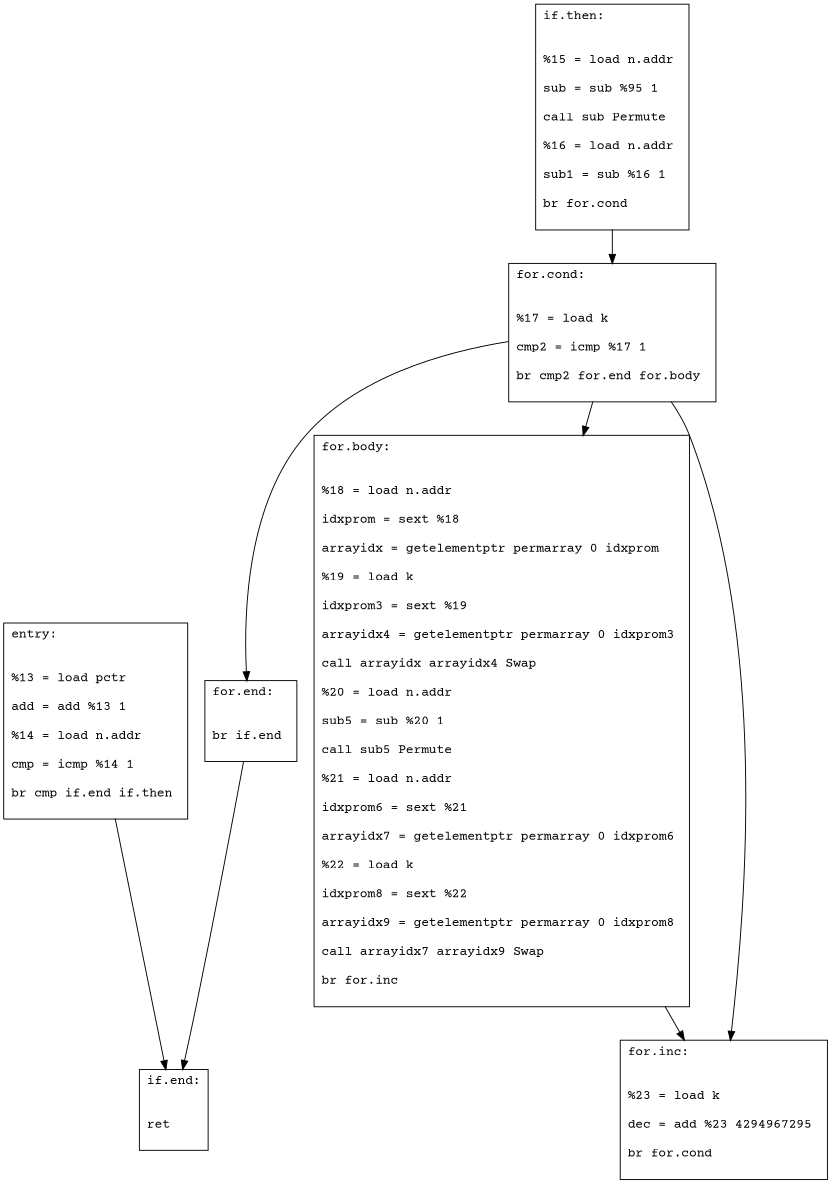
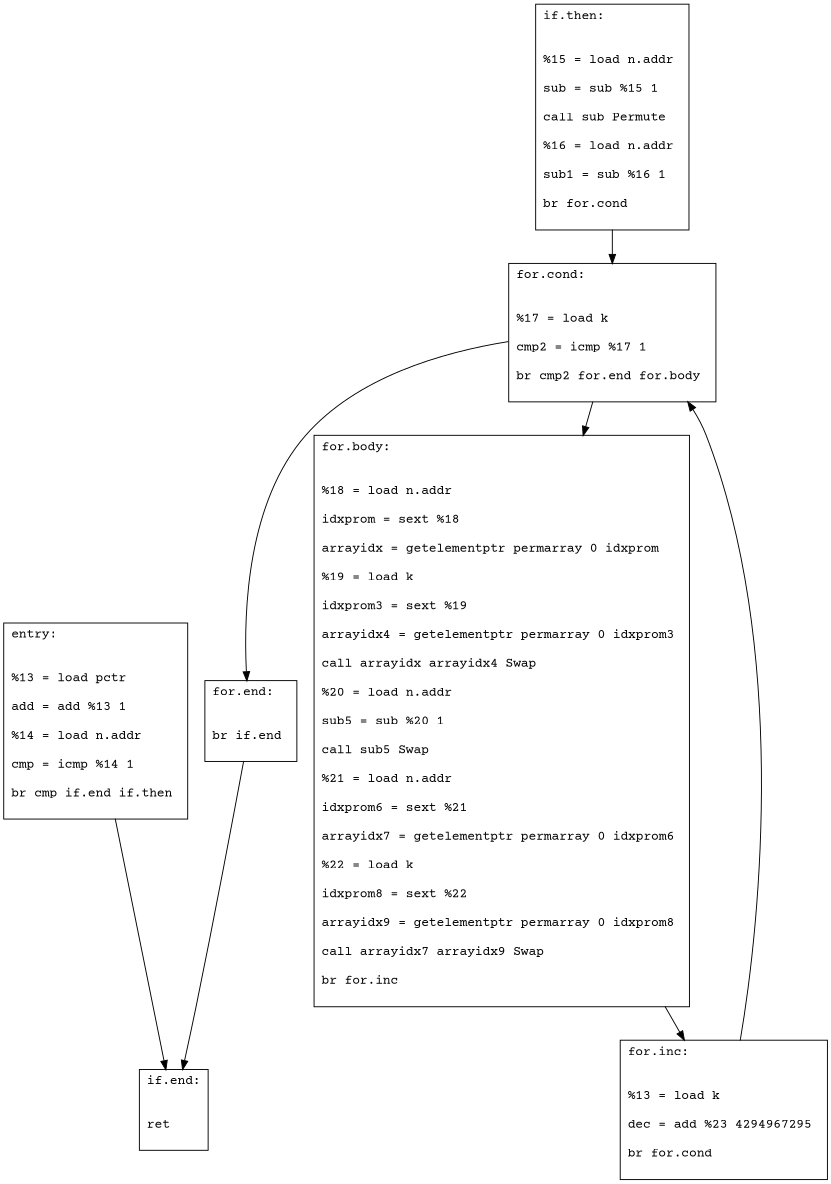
node "if.then:": text "sub = sub %95 1" -> "sub = sub %15 1"
edge "for.cond:" -> "for.inc:": reversed
node "for.body:": text "call sub5 Permute" -> "call sub5 Swap"
node "for.inc:": text "%23 = load k" -> "%13 = load k"
